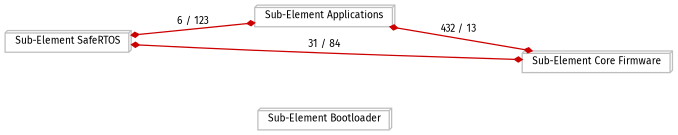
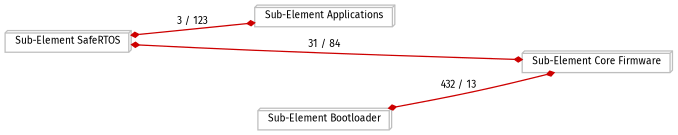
edge "Sub-Element Applications" -- "Sub-Element SafeRTOS": label "6 / 123" -> "3 / 123"
edge "Sub-Element Applications" -- "Sub-Element Core Firmware": now "Sub-Element Bootloader" -- "Sub-Element Core Firmware"
